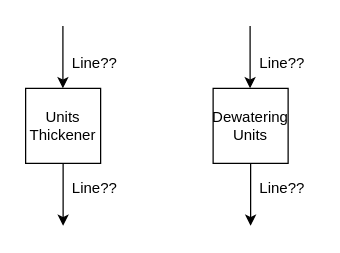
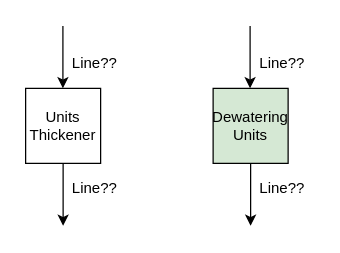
node "Dewatering Units": fillcolor #ffffff -> #d5e8d4
